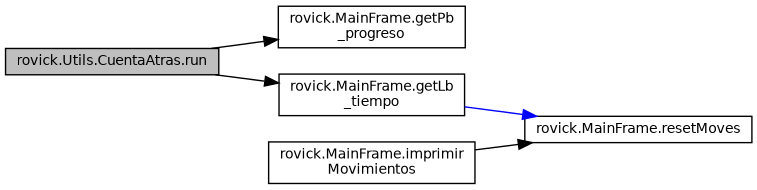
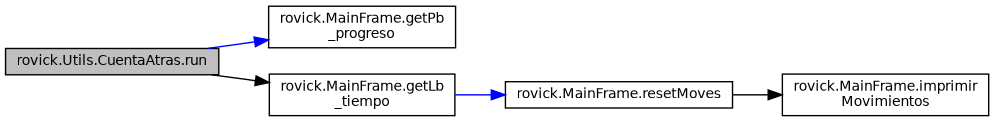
edge "rovick.Utils.CuentaAtras.run" -> "rovick.MainFrame.getPb _progreso": color black -> blue
edge "rovick.MainFrame.imprimir Movimientos" -> "rovick.MainFrame.resetMoves": reversed
